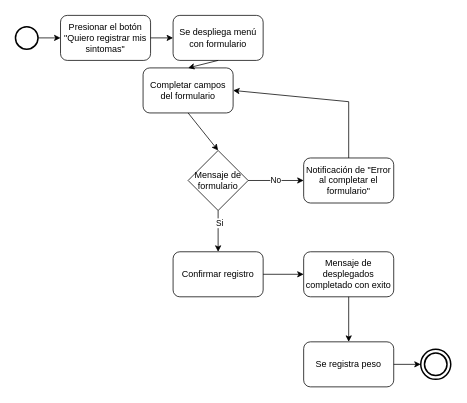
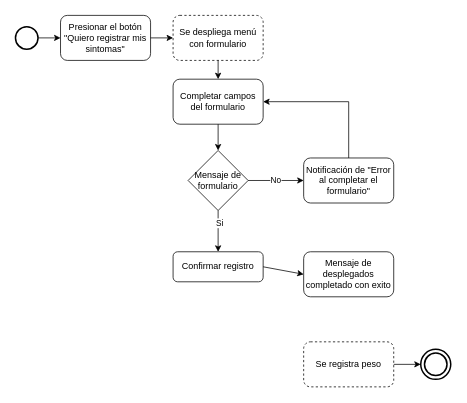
node "Se despliega menú con formulario": style solid -> dashed
node "Completar campos del formulario": moved (188, 90) -> (218, 102)
node "Confirmar registro": size 90x45 -> 90x30
edge "Mensaje de desplegados completado con exito" -> "Se registra peso": removed
node "Se registra peso": style solid -> dashed
